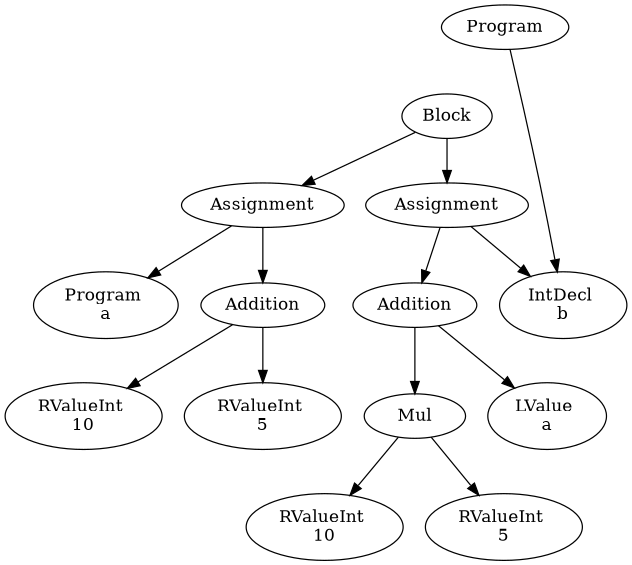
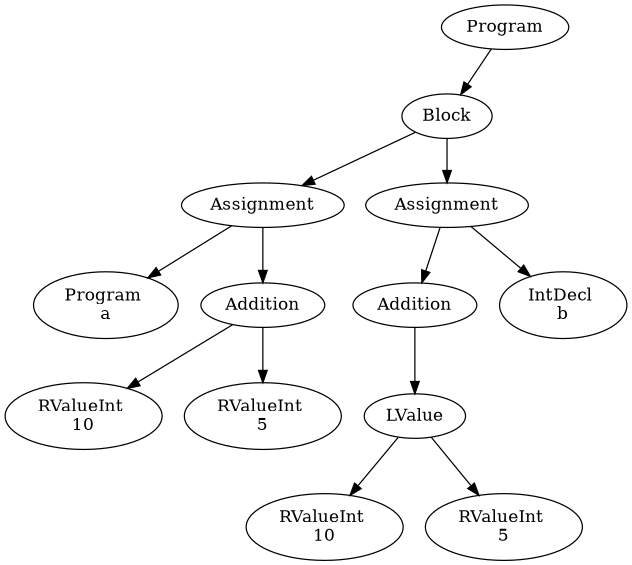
edge "Program" -> "IntDecl b": now "Program" -> "Block"
node "Mul": label "Mul" -> "LValue"
node "LValue a": removed
